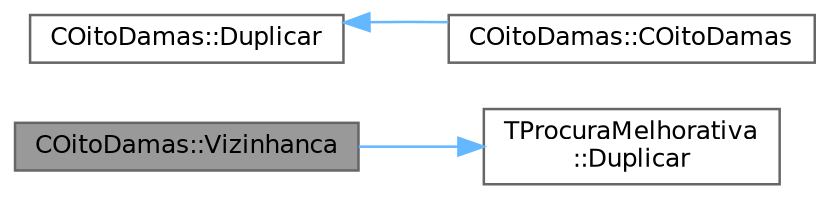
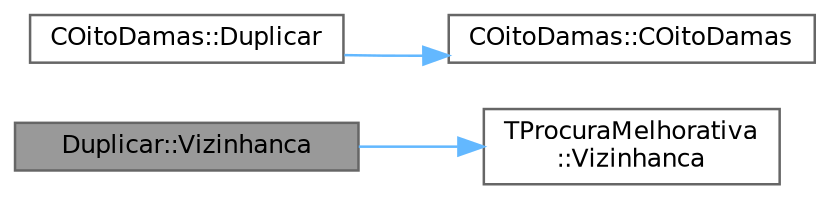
edge "COitoDamas::COitoDamas" -> "COitoDamas::Duplicar": reversed
node "COitoDamas::Vizinhanca": label "COitoDamas::Vizinhanca" -> "Duplicar::Vizinhanca"
node "TProcuraMelhorativa ::Duplicar": label "TProcuraMelhorativa ::Duplicar" -> "TProcuraMelhorativa ::Vizinhanca"
